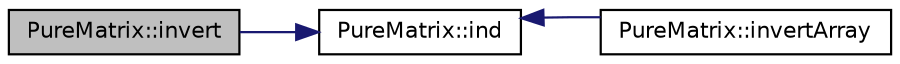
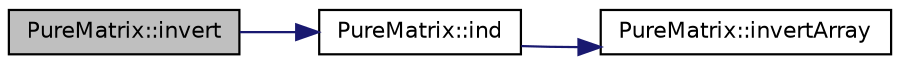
edge "PureMatrix::invertArray" -> "PureMatrix::ind": reversed
